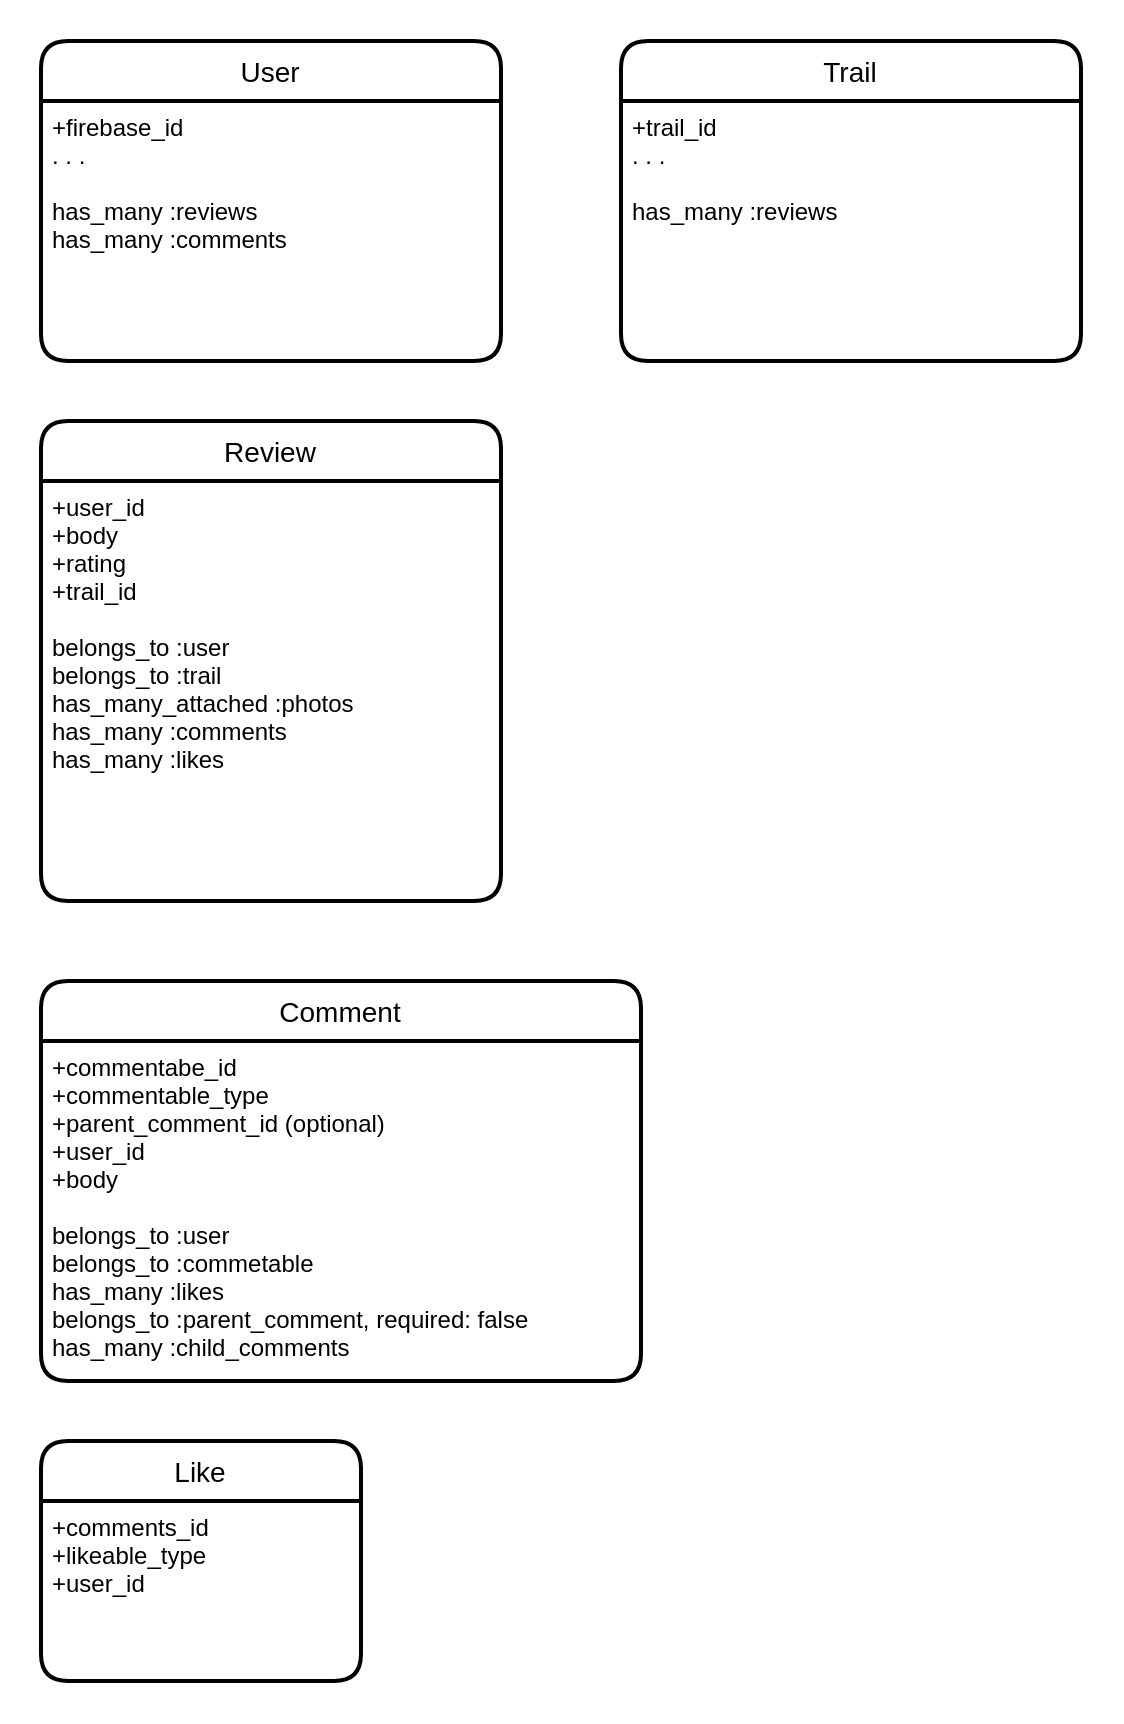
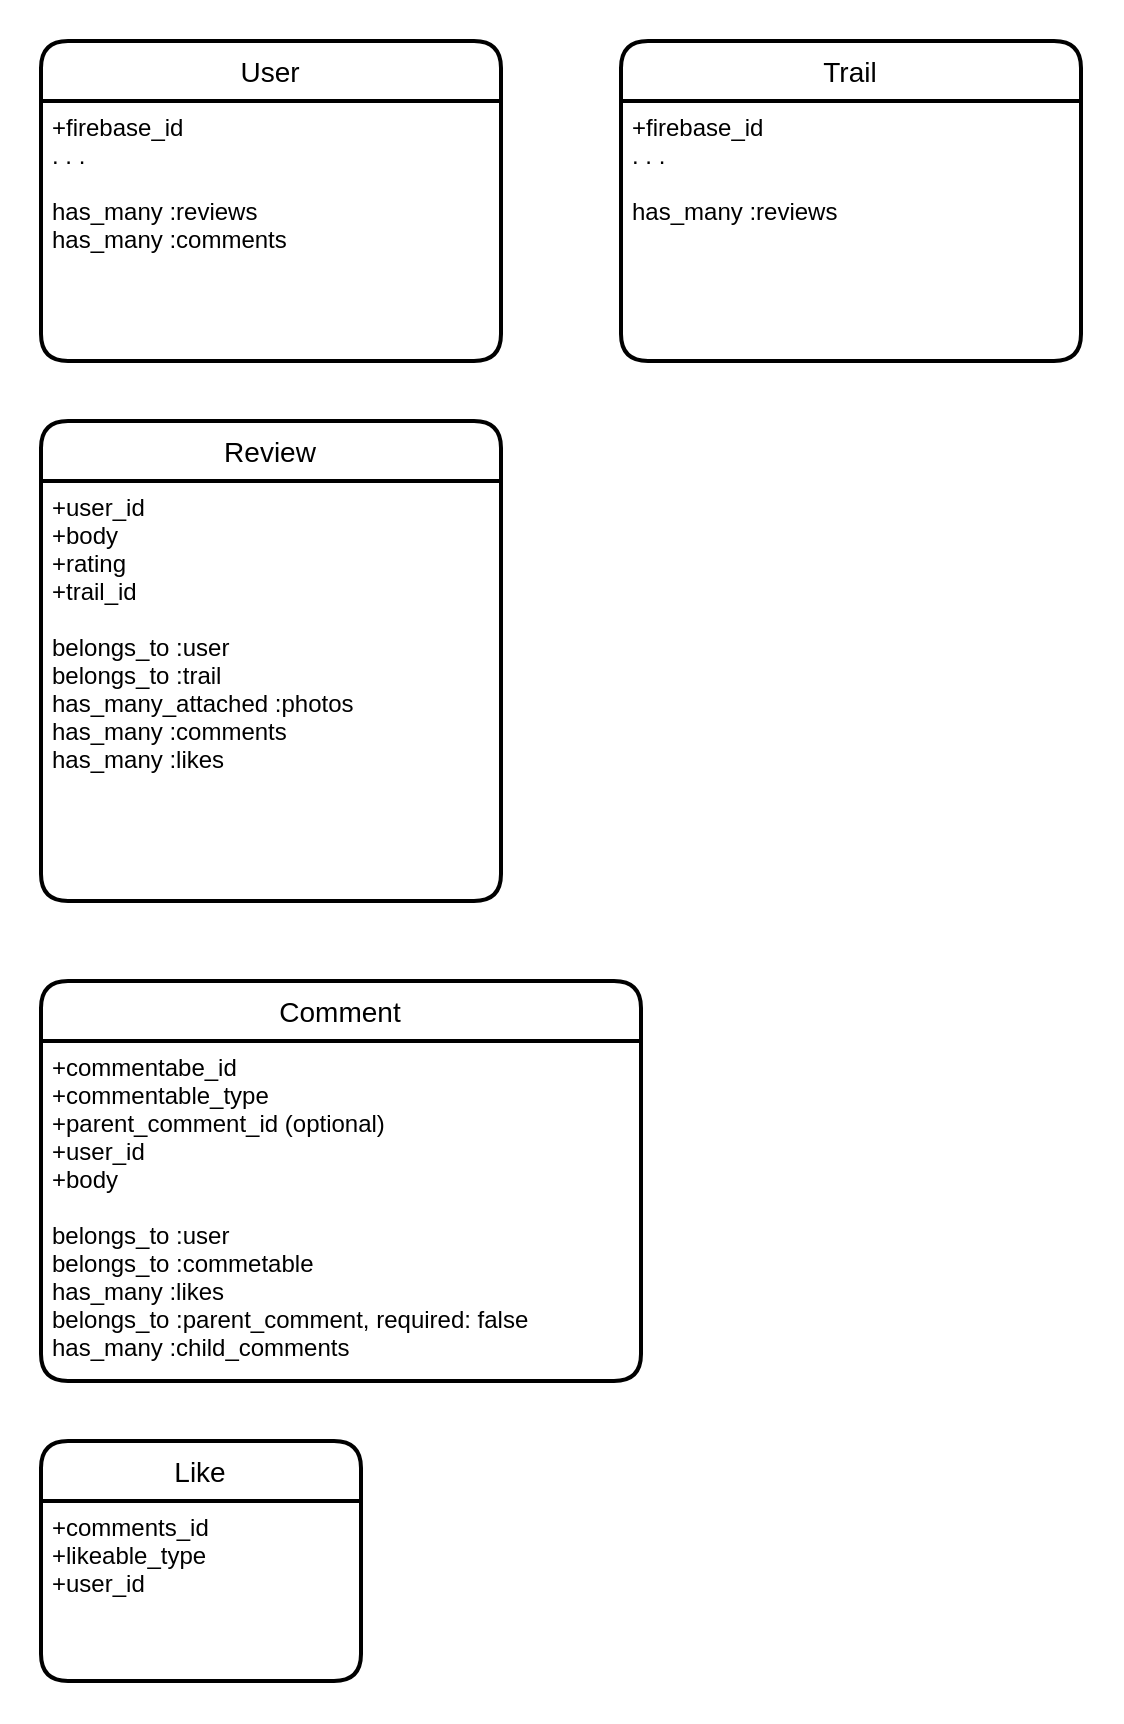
node "+trail_id . . . has_many :reviews": label "+trail_id . . . has_many :reviews" -> "+firebase_id . . . has_many :reviews"
